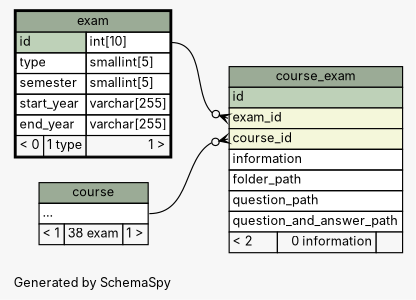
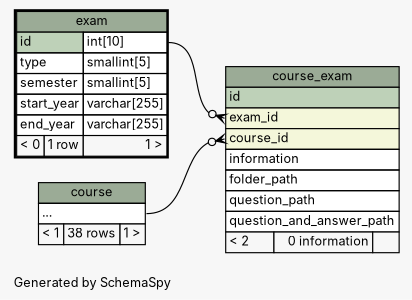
node "exam": text "1 type" -> "1 row"
node "course": text "38 exam" -> "38 rows"
